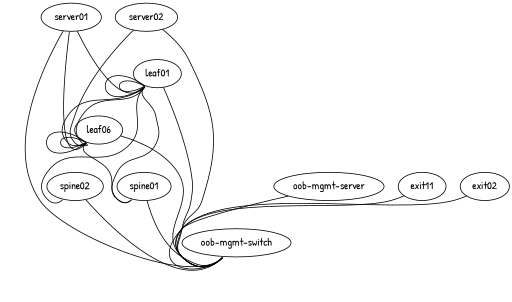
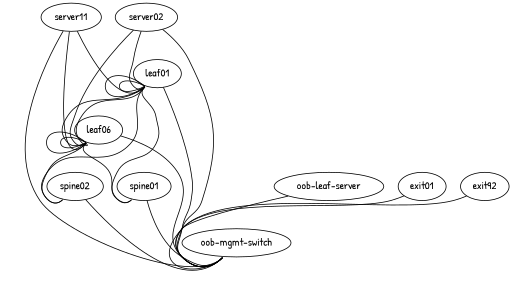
node "server01": label "server01" -> "server11"
edge "server02" -- "leaf01": added
edge "leaf06" -- "spine02": added
node "oob-mgmt-server": label "oob-mgmt-server" -> "oob-leaf-server"
node "exit11": label "exit11" -> "exit01"
node "exit02": label "exit02" -> "exit92"
